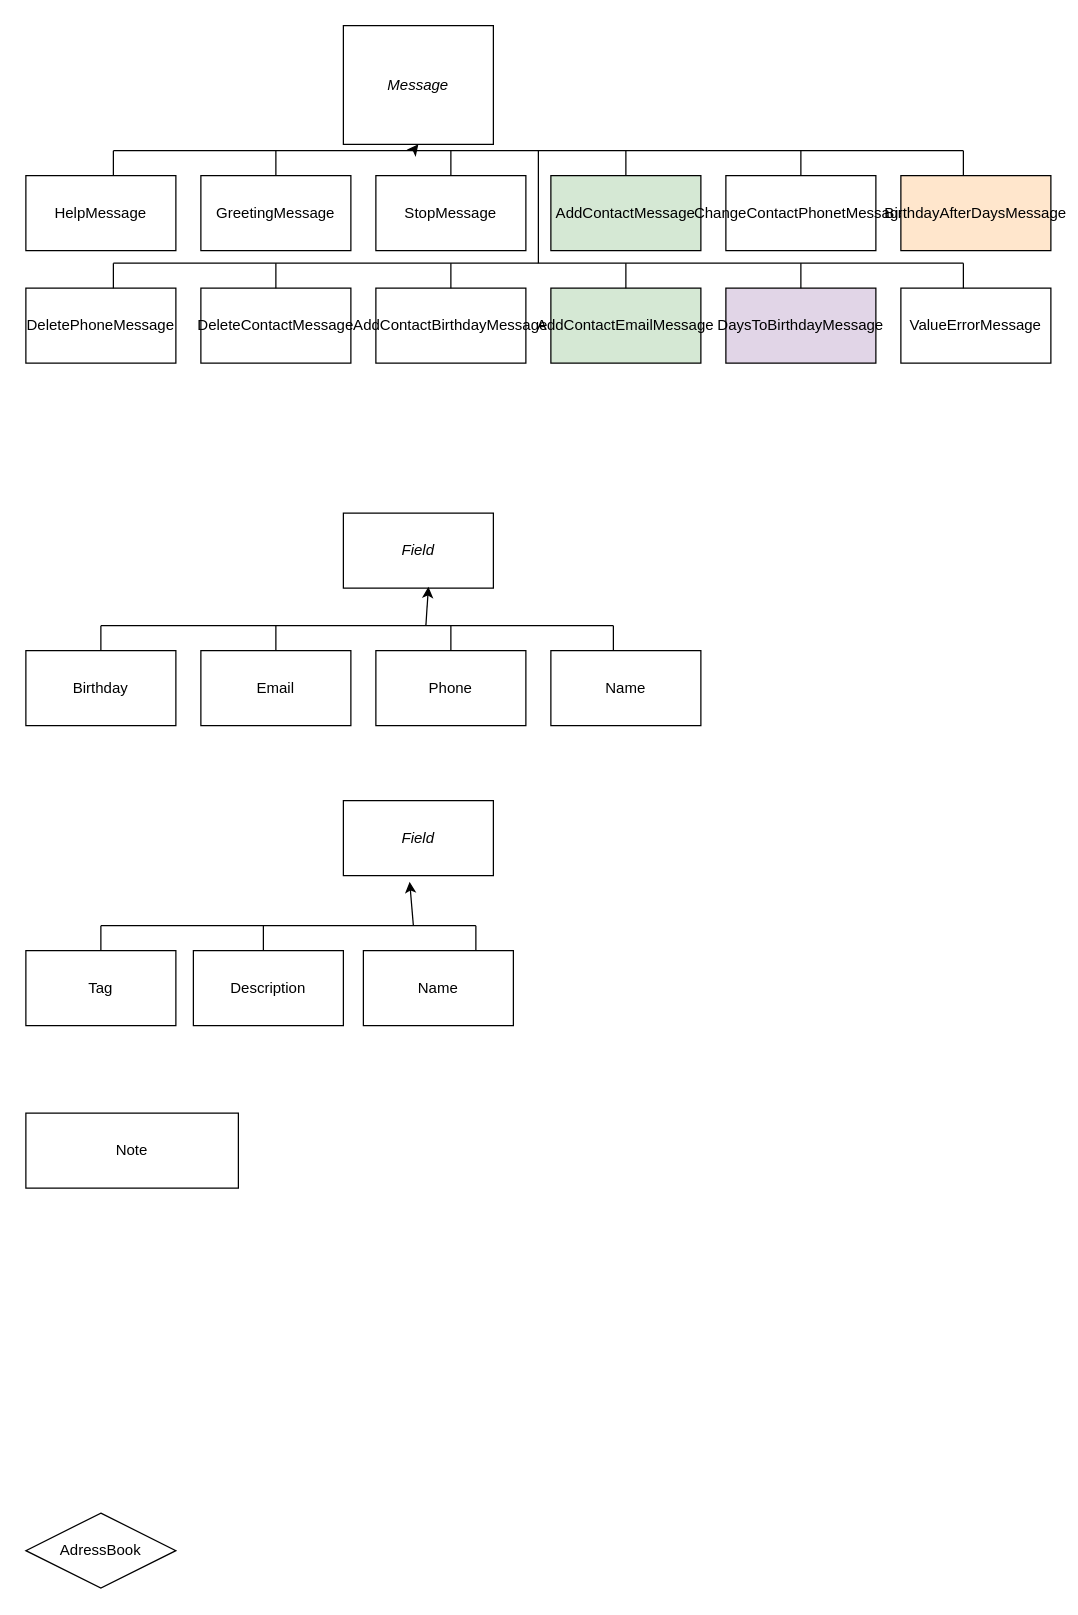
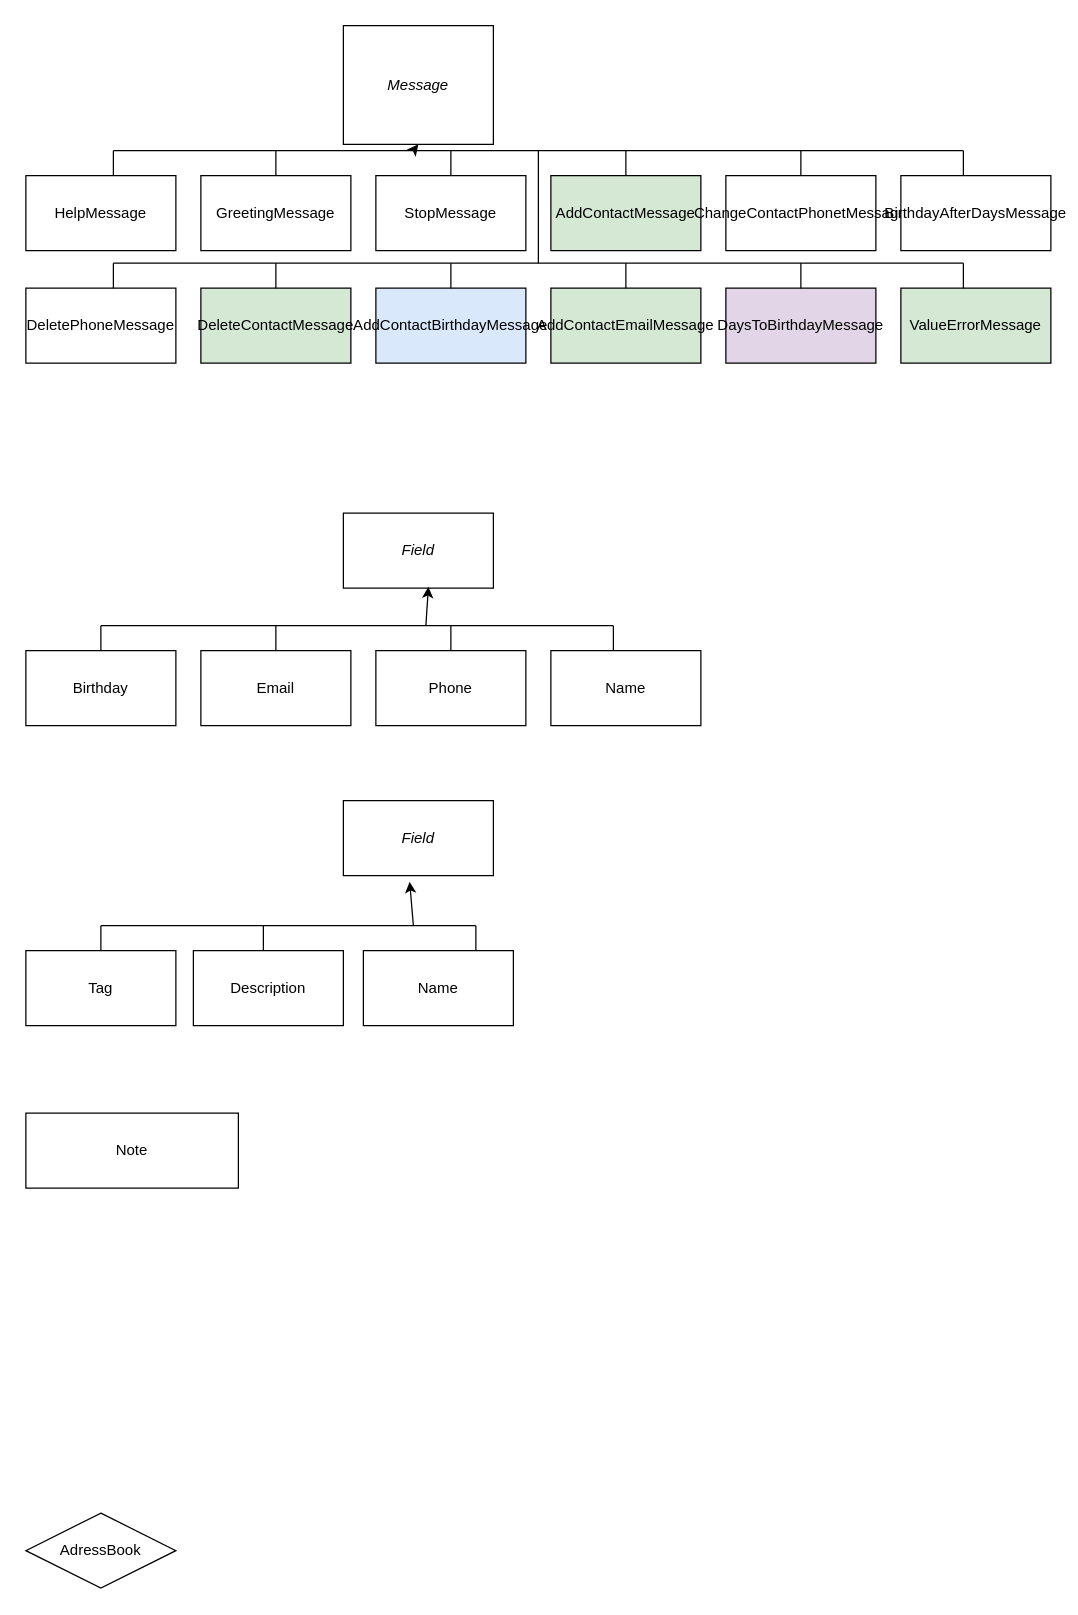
node "BirthdayAfterDaysMessage": fillcolor #ffe6cc -> #ffffff
node "DeleteContactMessage": fillcolor #ffffff -> #d5e8d4
node "AddContactBirthdayMessage": fillcolor #ffffff -> #dae8fc
node "ValueErrorMessage": fillcolor #ffffff -> #d5e8d4
